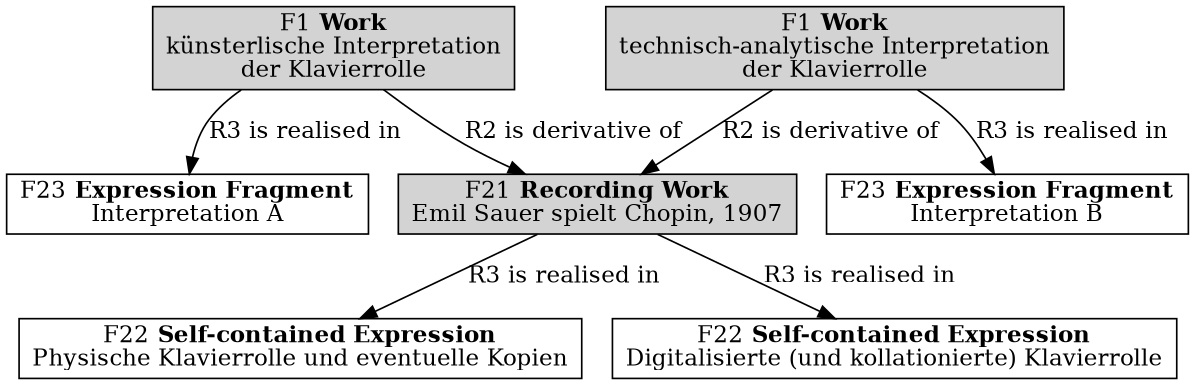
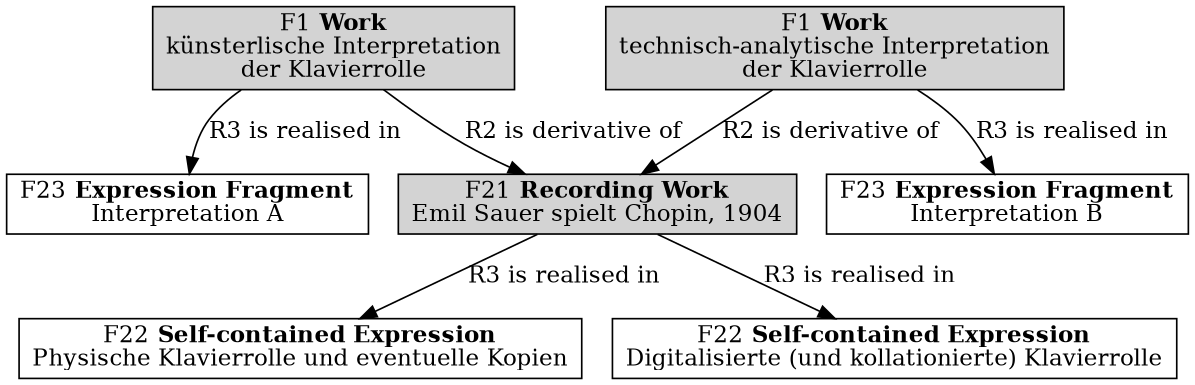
node "F21": text "Emil Sauer spielt Chopin, 1907" -> "Emil Sauer spielt Chopin, 1904"
